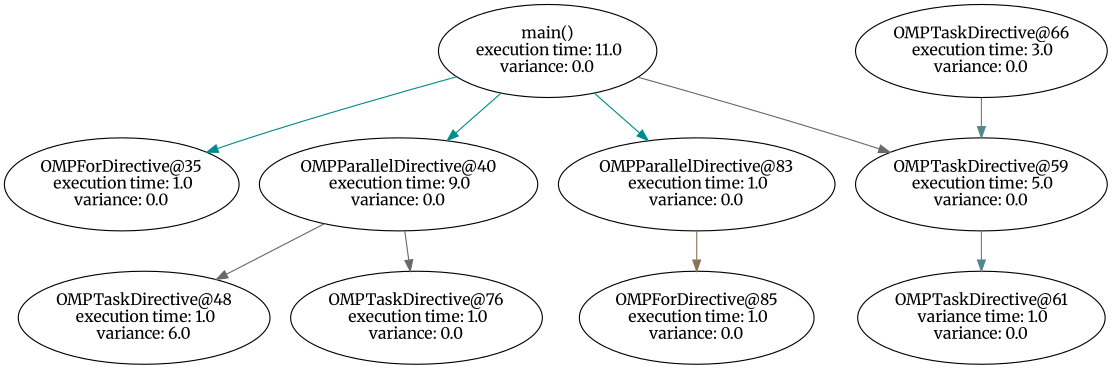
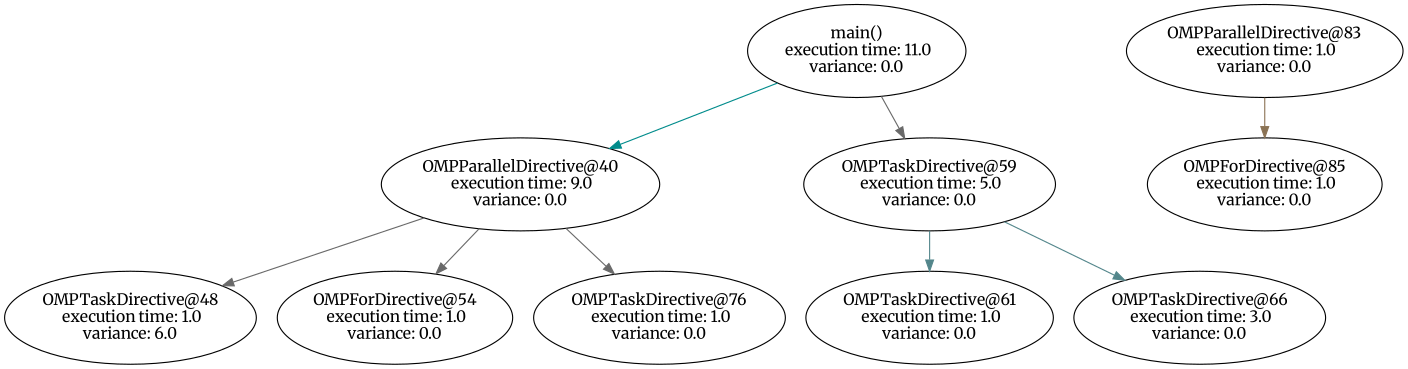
edge "OMPTaskDirective@66 execution time: 3.0 variance: 0.0" -> "OMPTaskDirective@59 execution time: 5.0 variance: 0.0": reversed
edge "main() execution time: 11.0 variance: 0.0" -> "OMPParallelDirective@83 execution time: 1.0 variance: 0.0": removed
node "OMPForDirective@35 execution time: 1.0 variance: 0.0": removed
node "OMPForDirective@54 execution time: 1.0 variance: 0.0": added
node "OMPTaskDirective@61 variance time: 1.0 variance: 0.0": label "OMPTaskDirective@61 variance time: 1.0 variance: 0.0" -> "OMPTaskDirective@61 execution time: 1.0 variance: 0.0"
